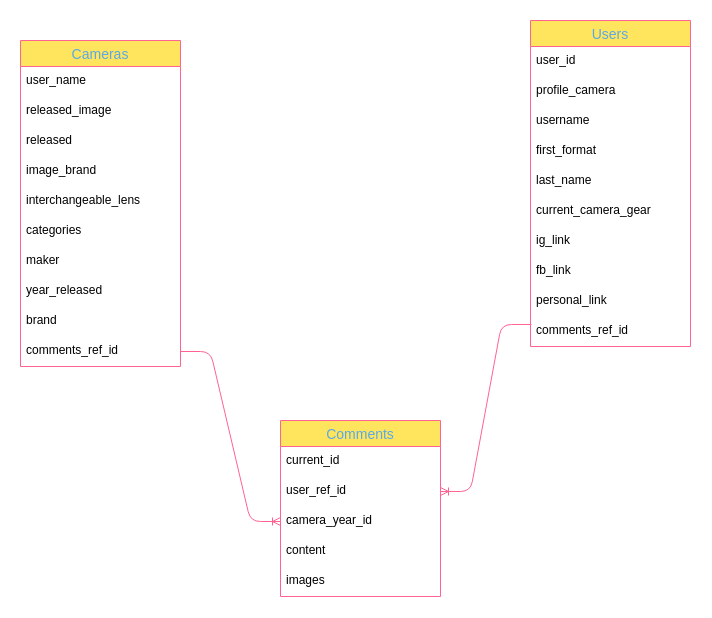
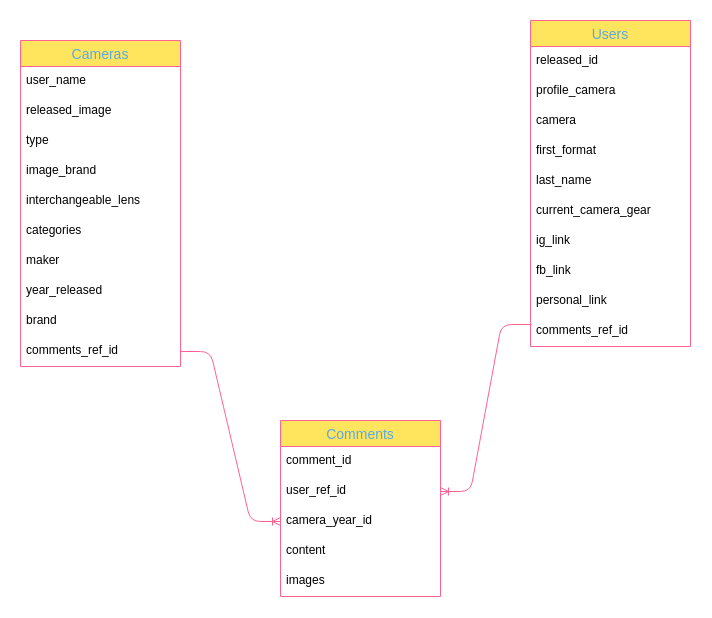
node "user_id": label "user_id" -> "released_id"
node "username": label "username" -> "camera"
node "released": label "released" -> "type"
node "current_id": label "current_id" -> "comment_id"
